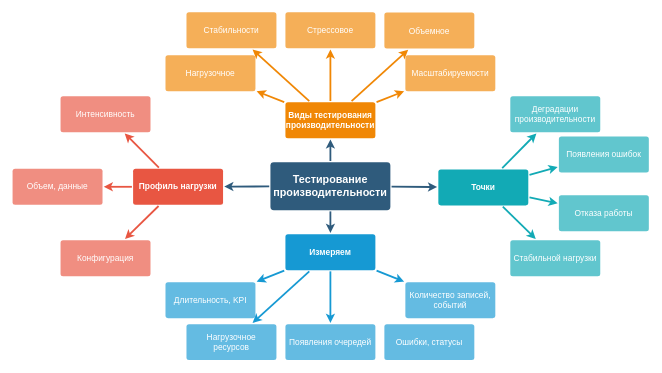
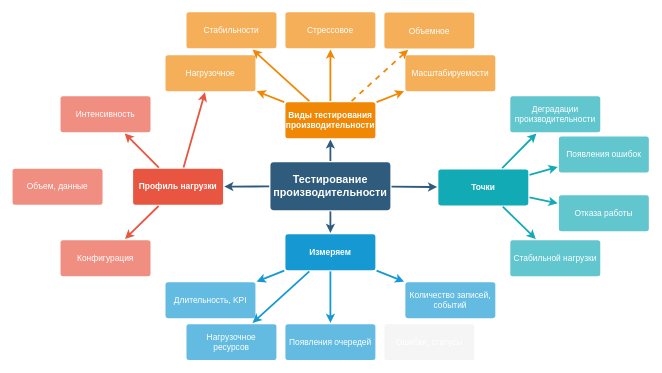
edge "Виды тестирования производительности" -> "Объемное": style solid -> dashed
edge "Профиль нагрузки" -> "Объем, данные": now "Профиль нагрузки" -> "Нагрузочное"
node "Ошибки, статусы": fillcolor #64bbe2 -> #f5f5f5
